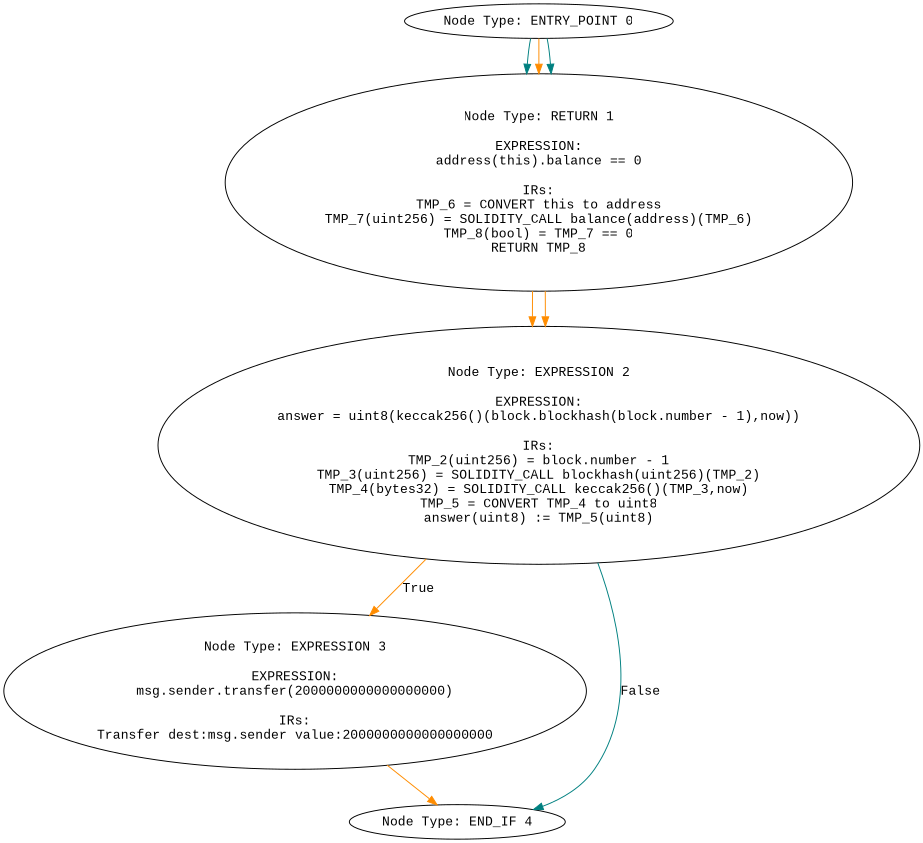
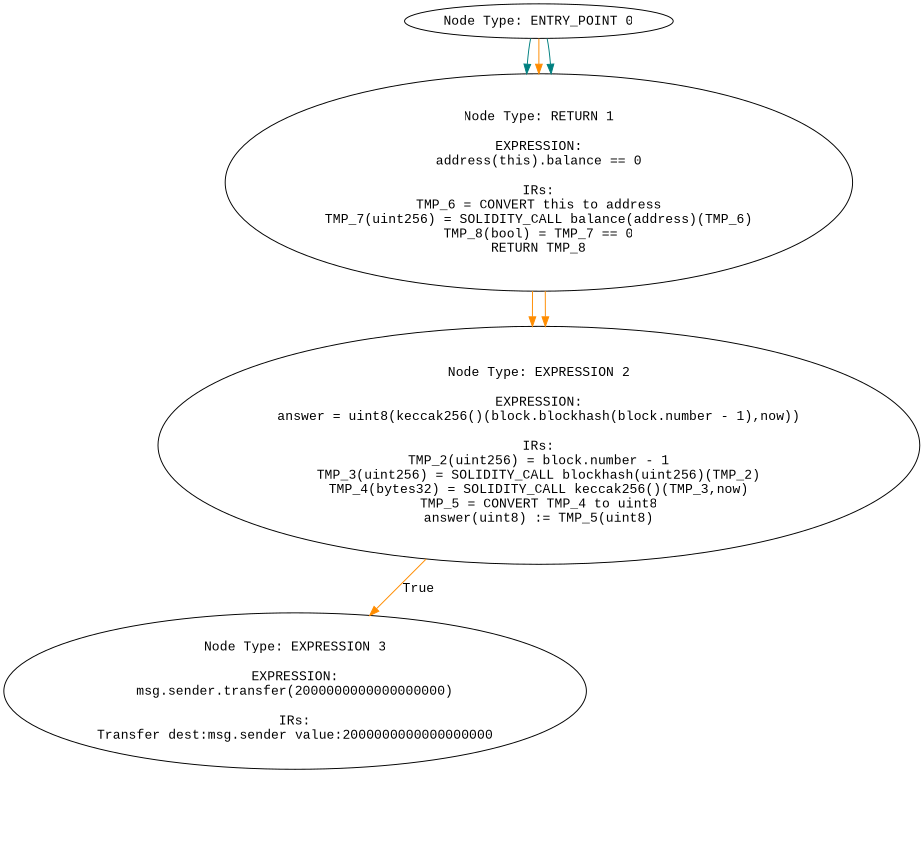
node "Node Type: END_IF 4": removed
